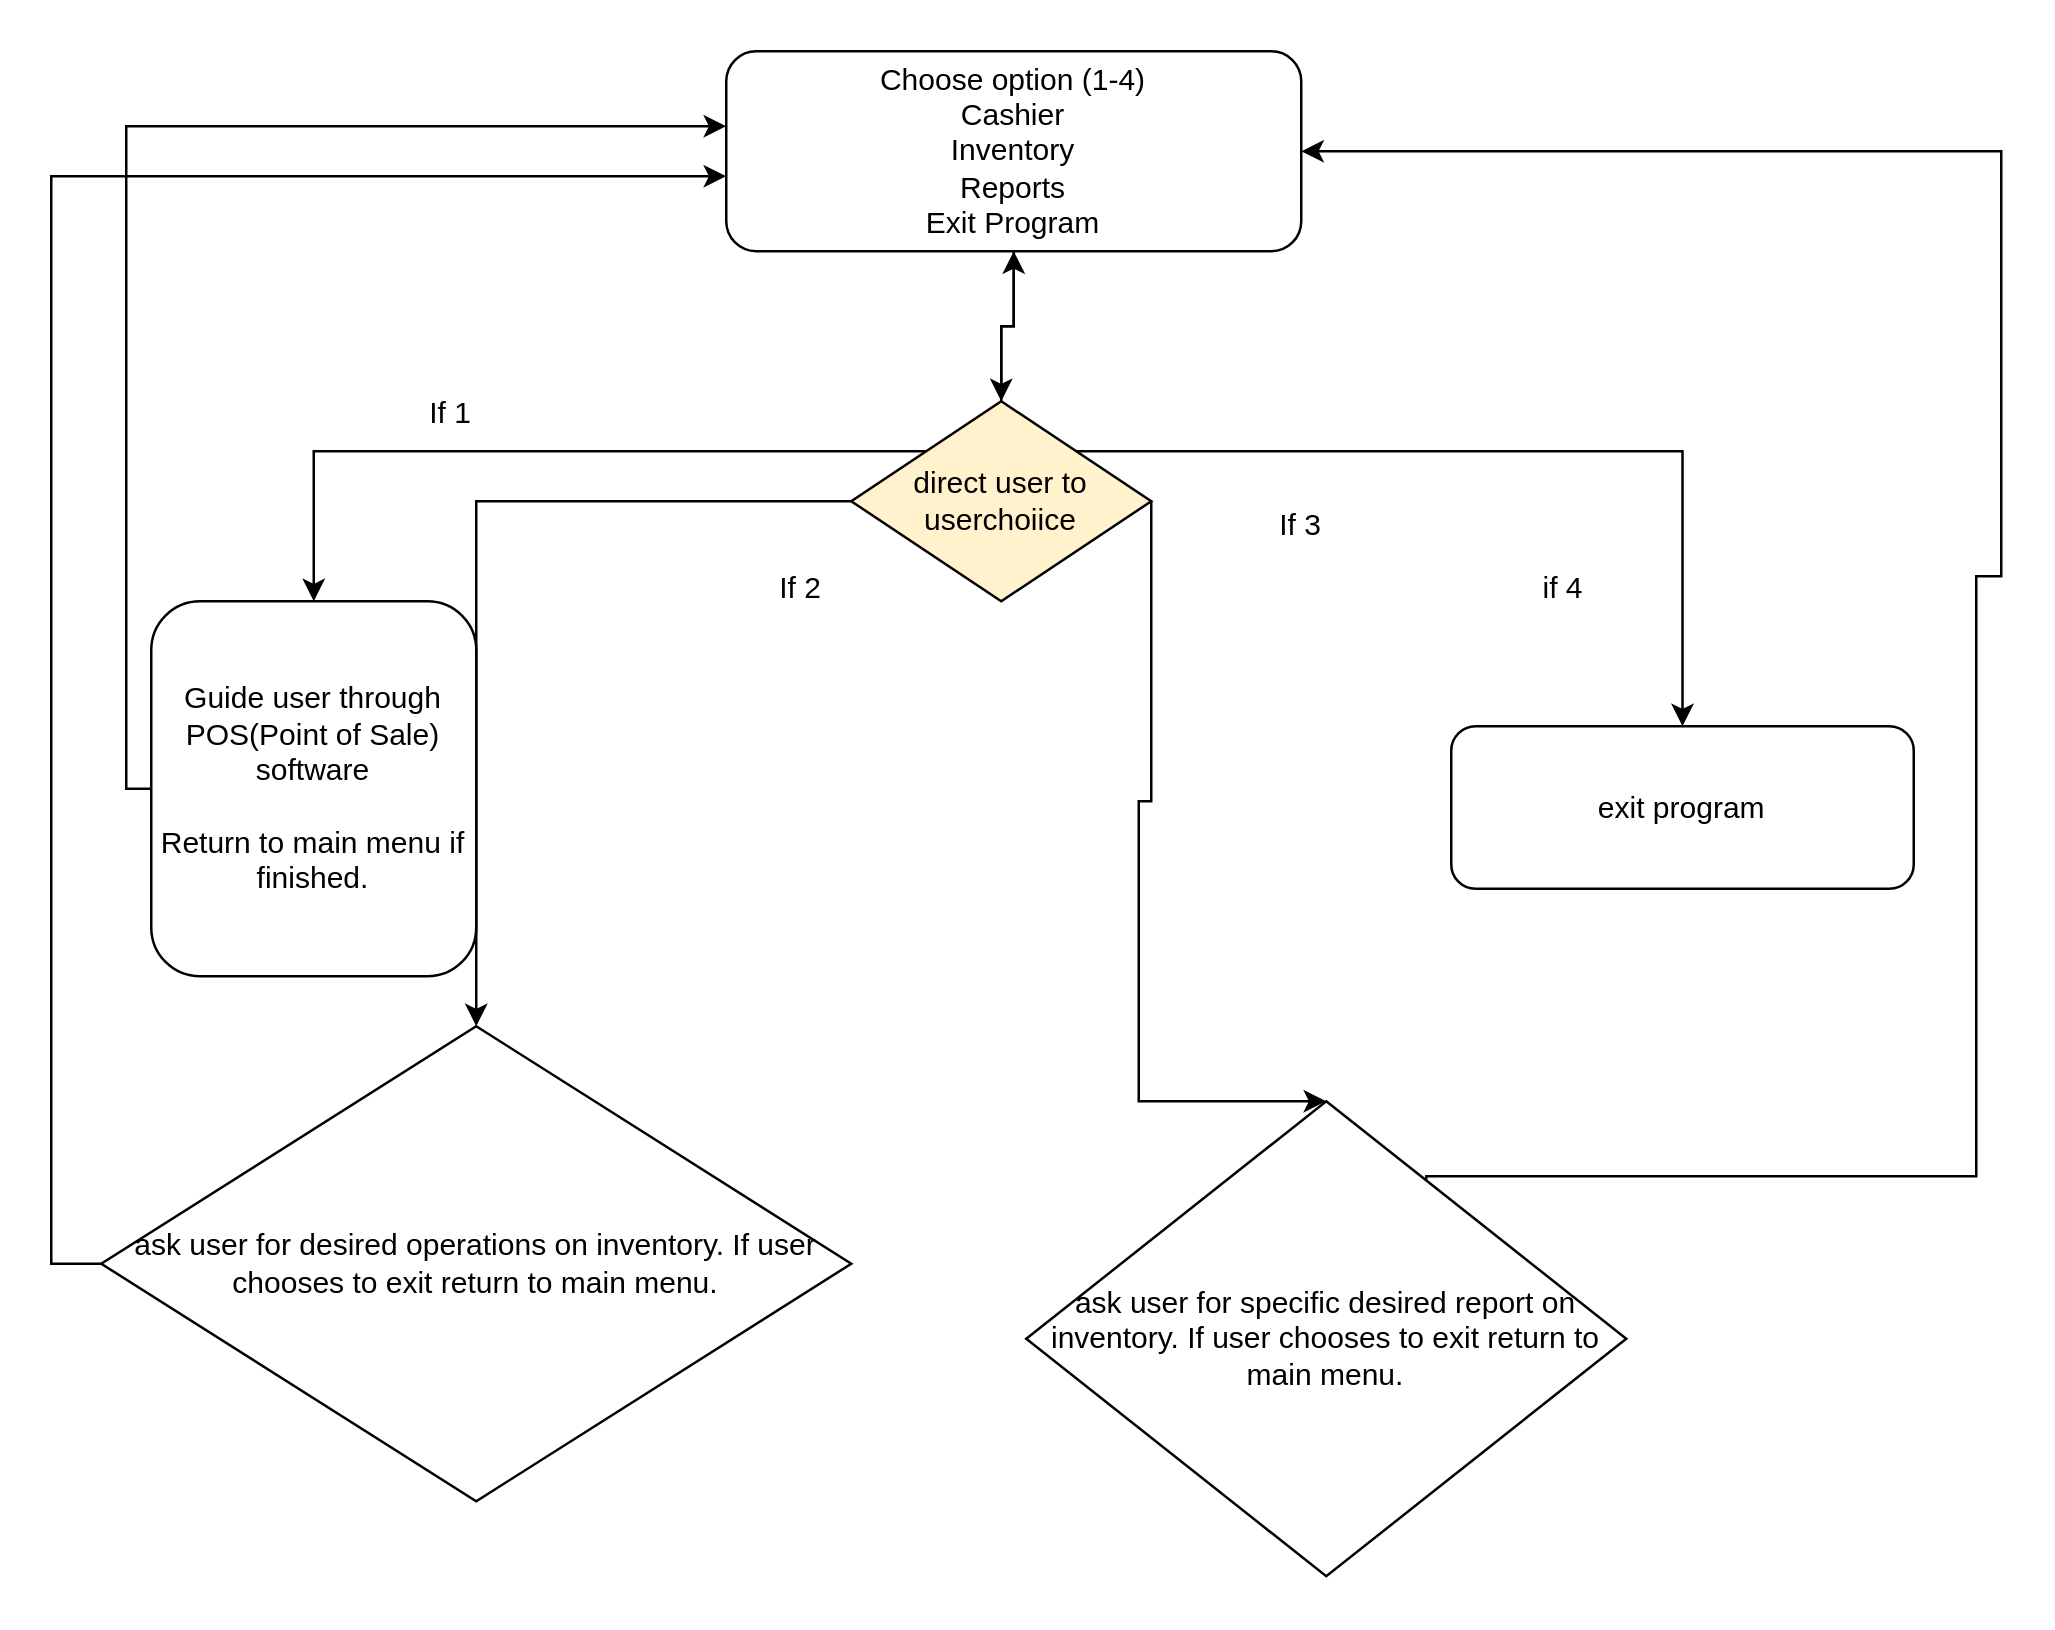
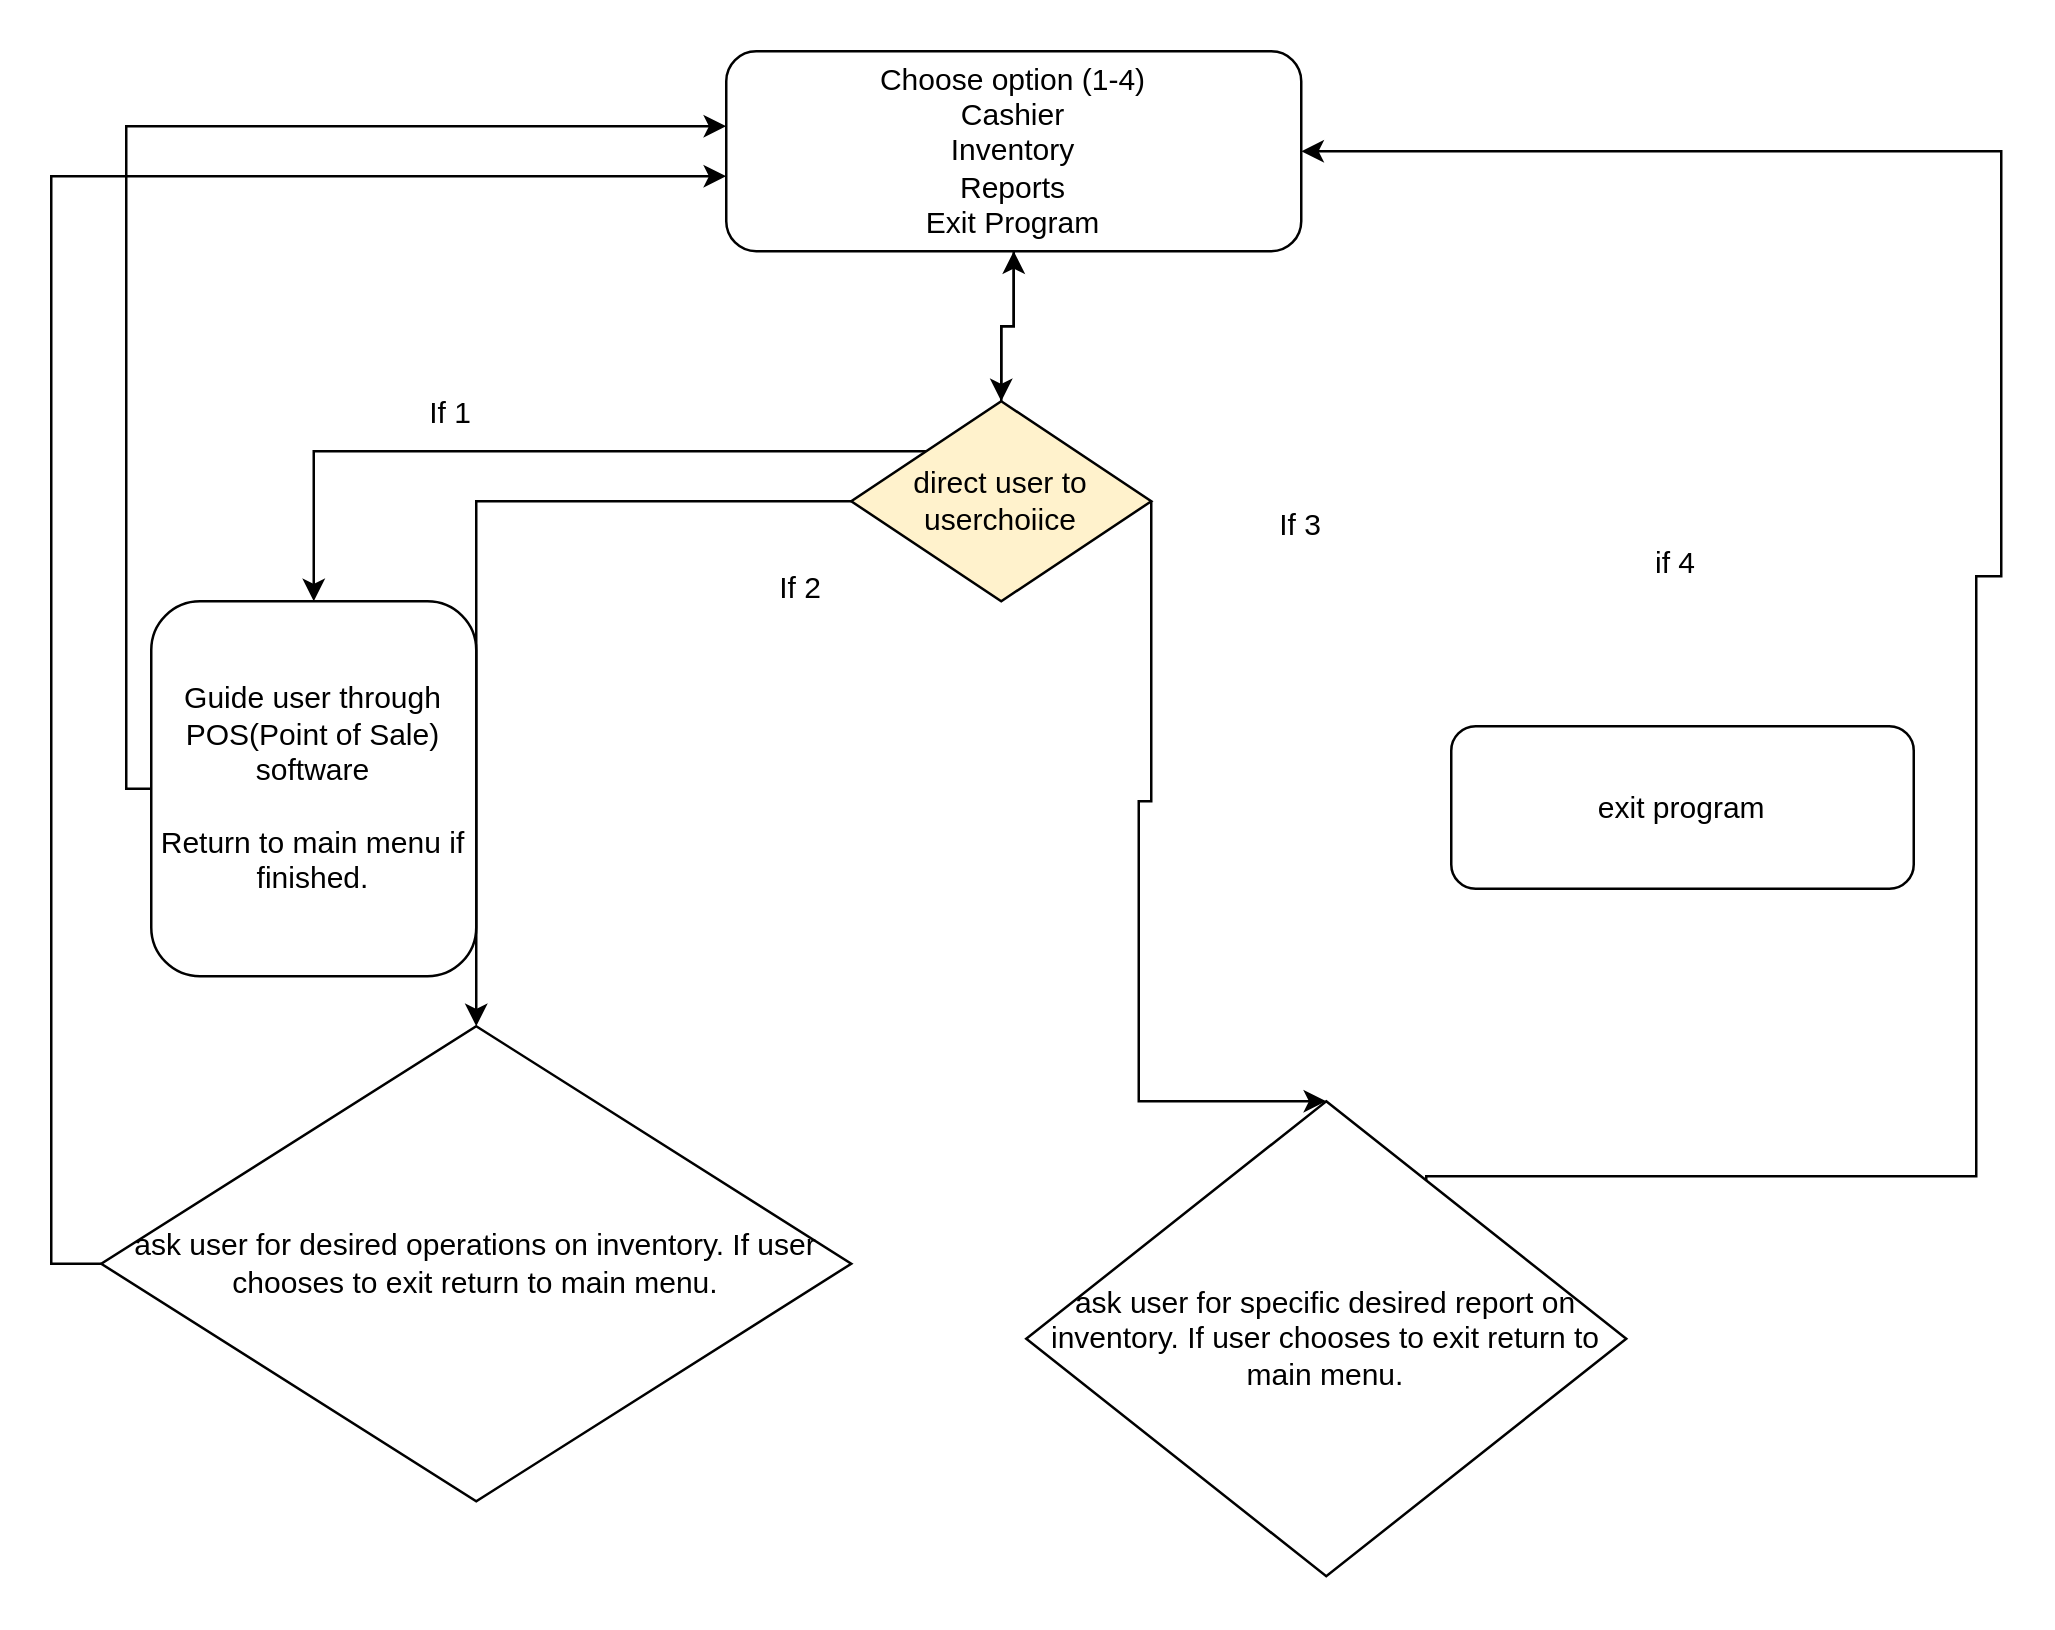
edge "direct user to userchoiice" -> "exit program": removed
node "if 4": moved (1564, 589) -> (1676, 564)
